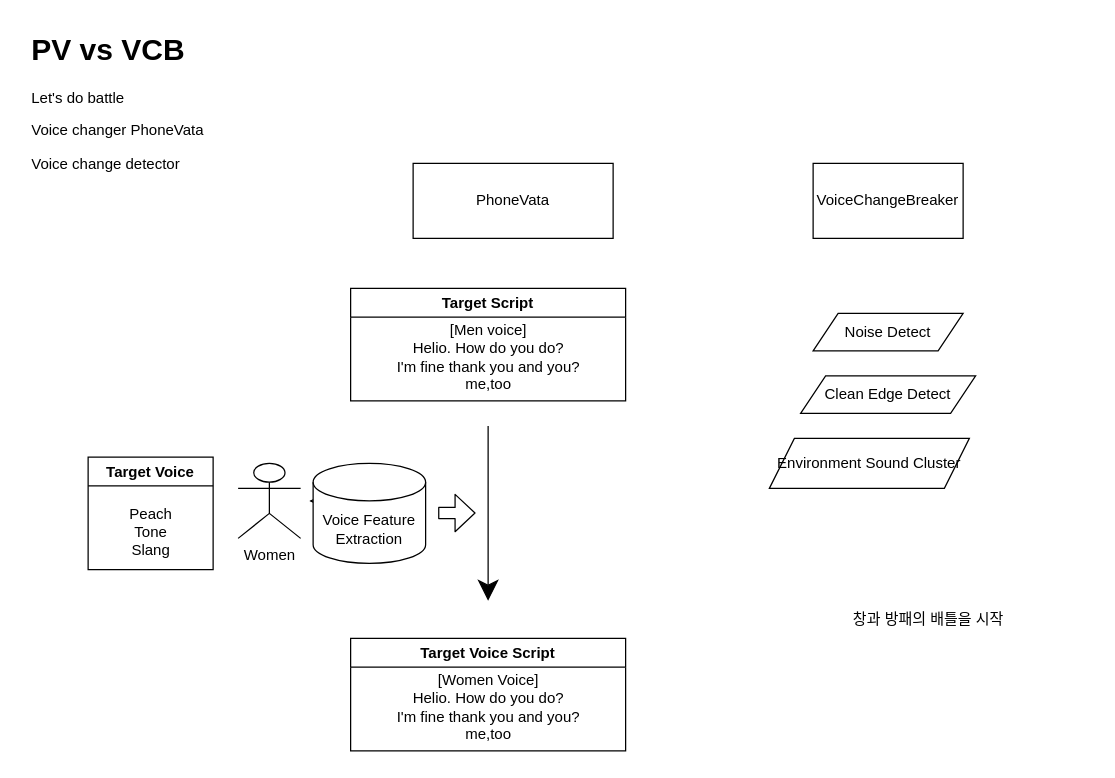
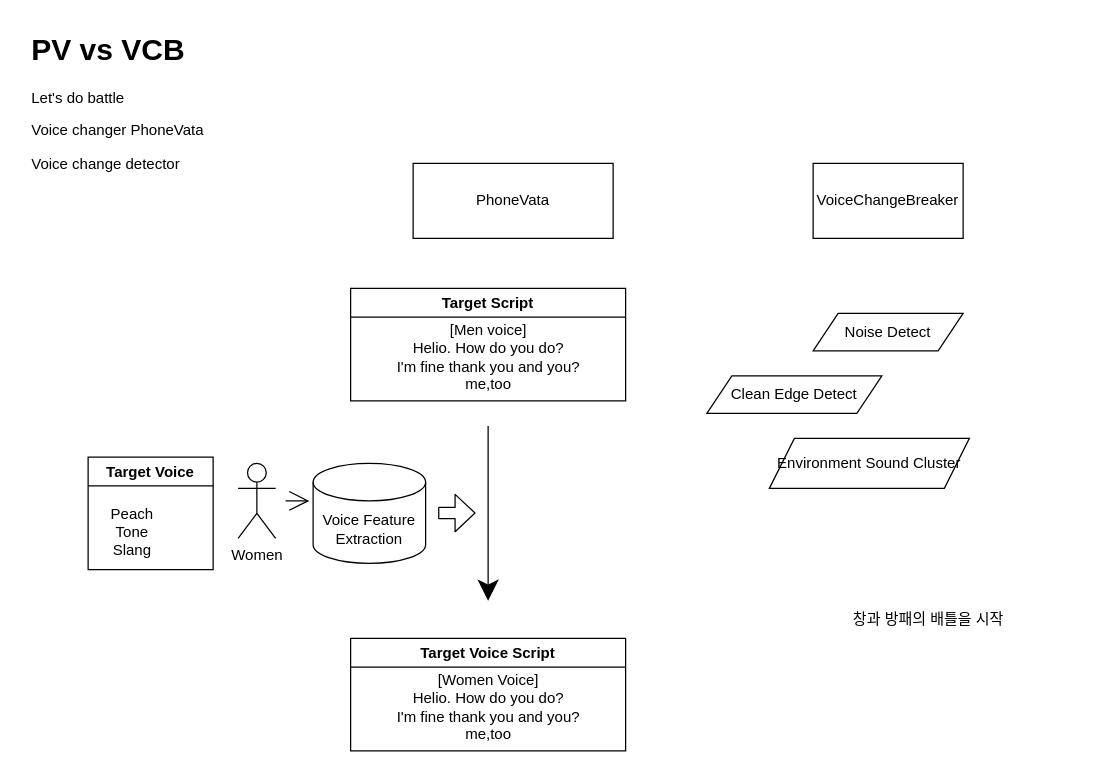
node "Clean Edge Detect": moved (888, 394) -> (794, 394)
node "Women": size 63x75 -> 38x75
node "Peach Tone Slang": moved (151, 532) -> (132, 532)
